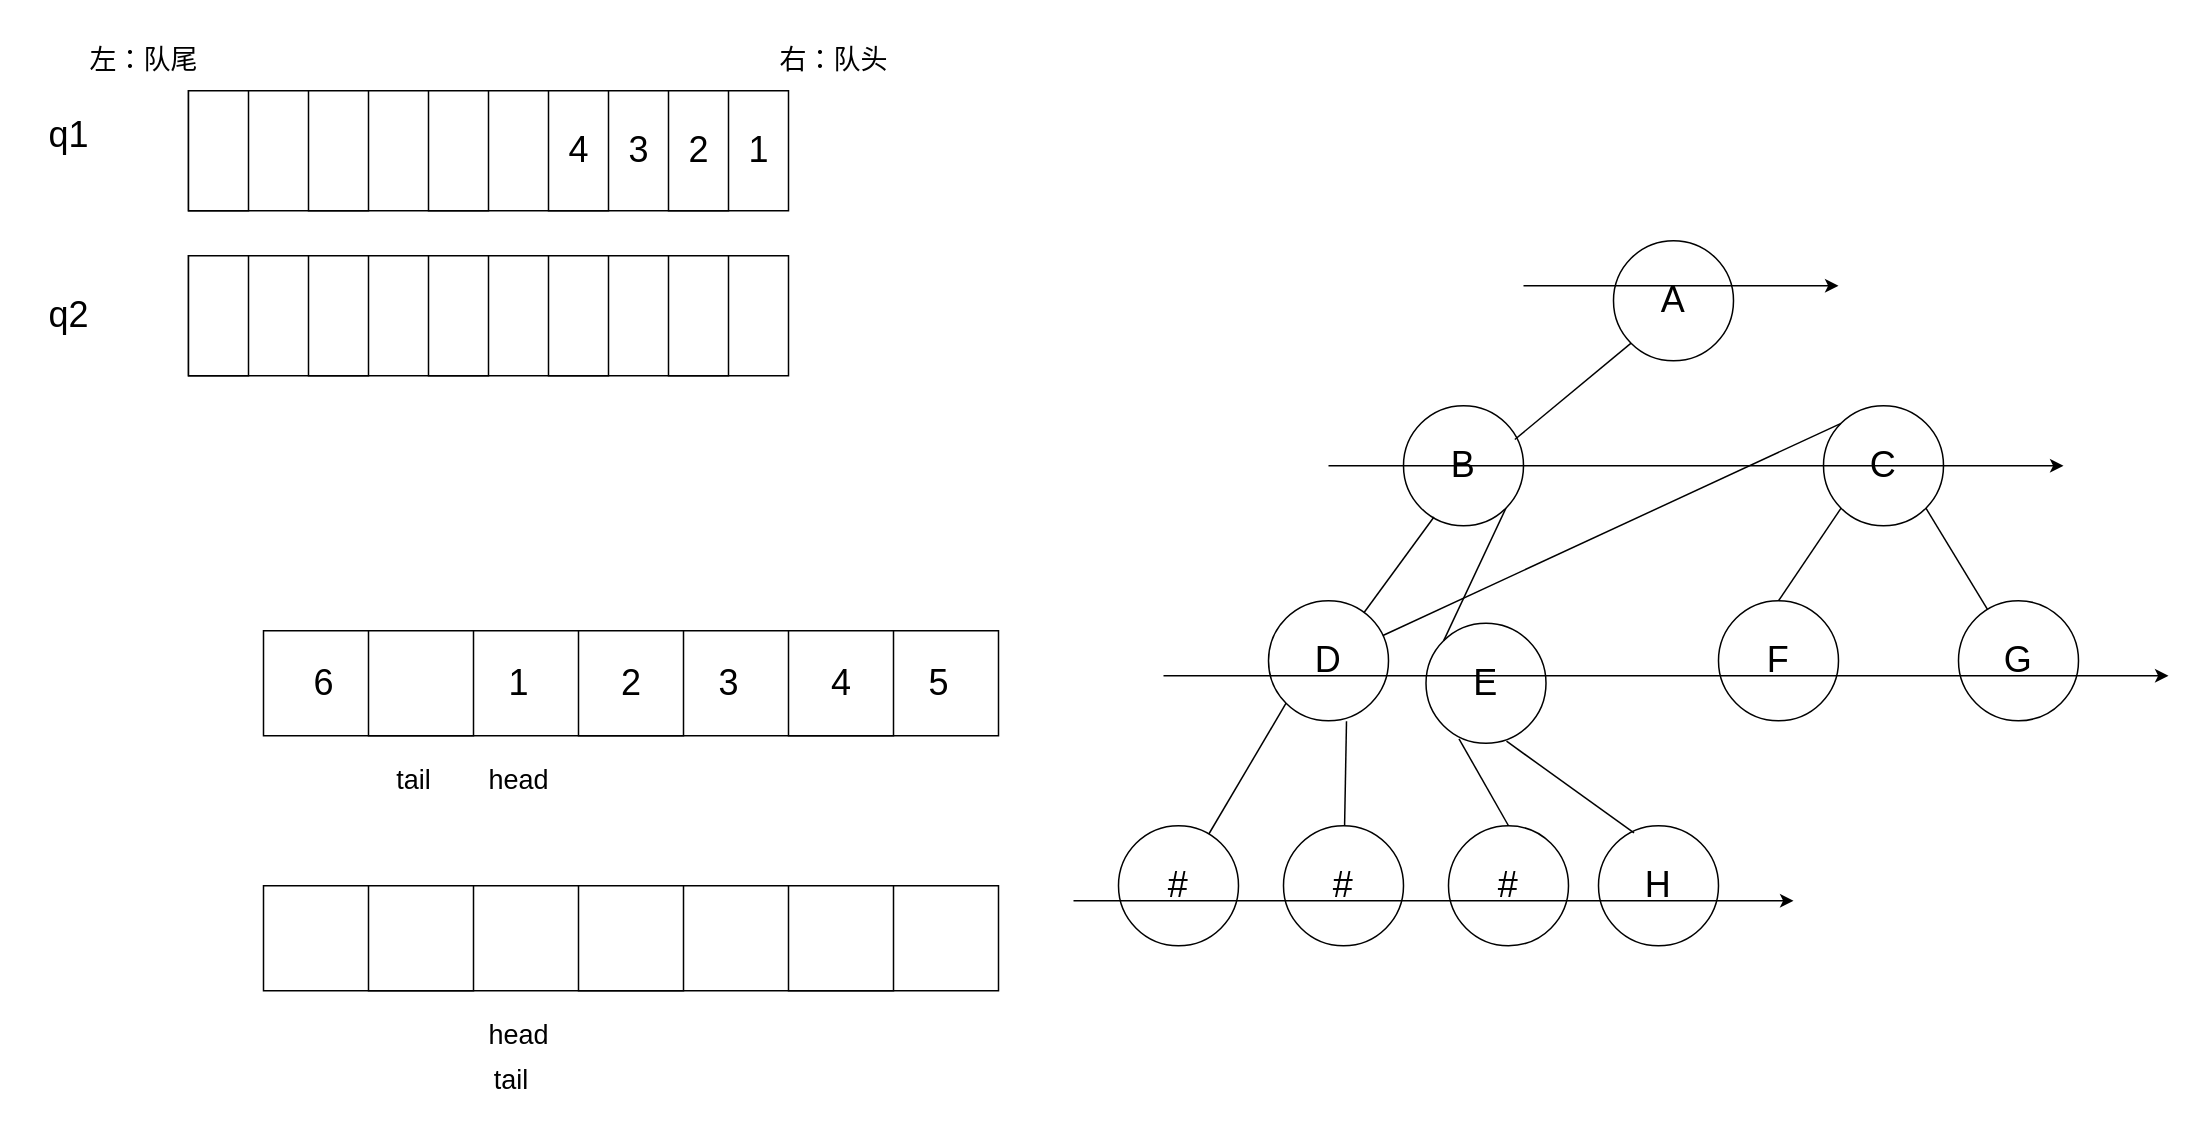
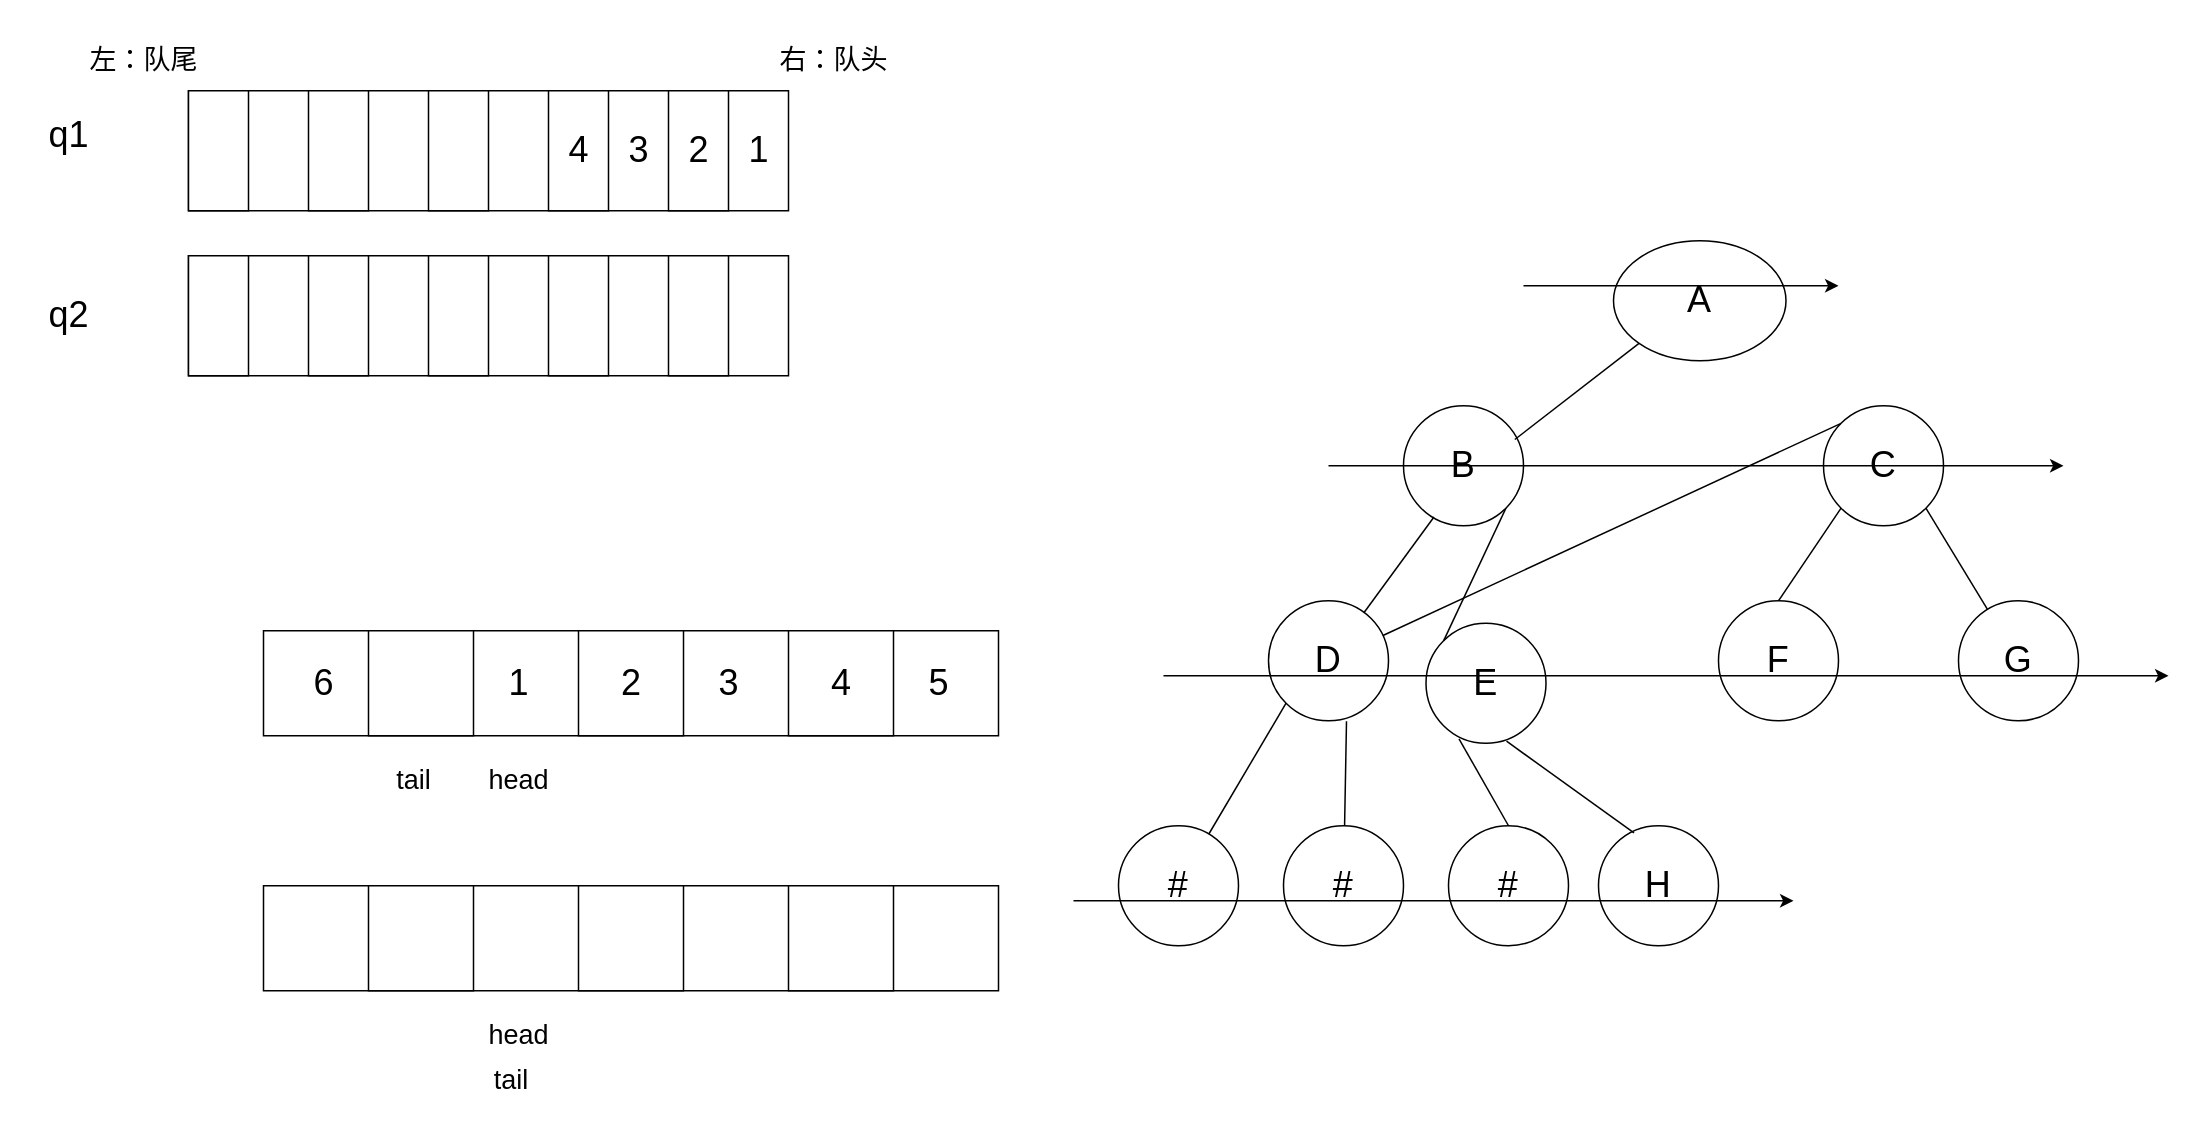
node "A": size 120x120 -> 173x120
